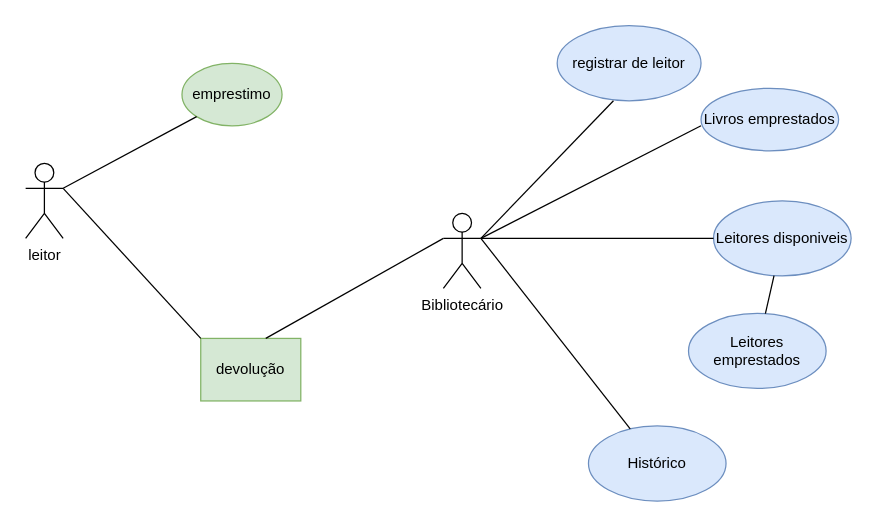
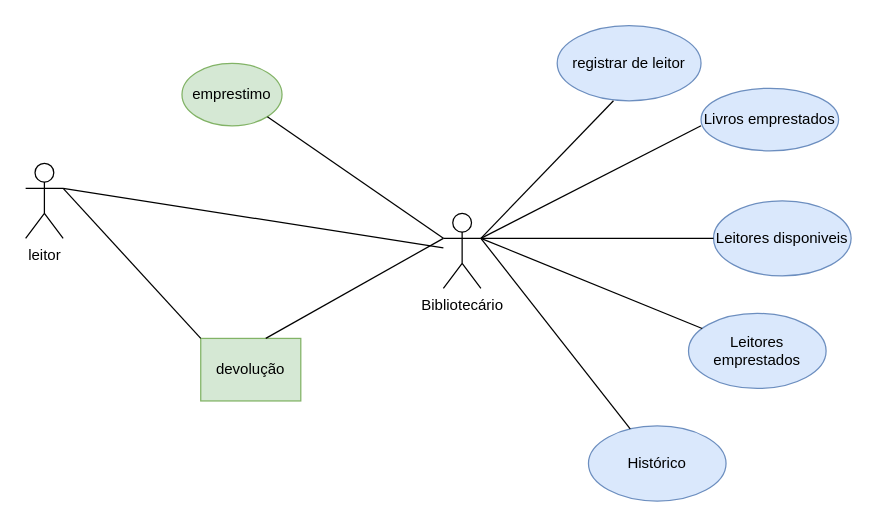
edge "emprestimo" -- "leitor": now "Bibliotecário" -- "leitor"
edge "emprestimo" -- "Bibliotecário": added
edge "Leitores disponiveis" -- "Leitores emprestados": now "Bibliotecário" -- "Leitores emprestados"
